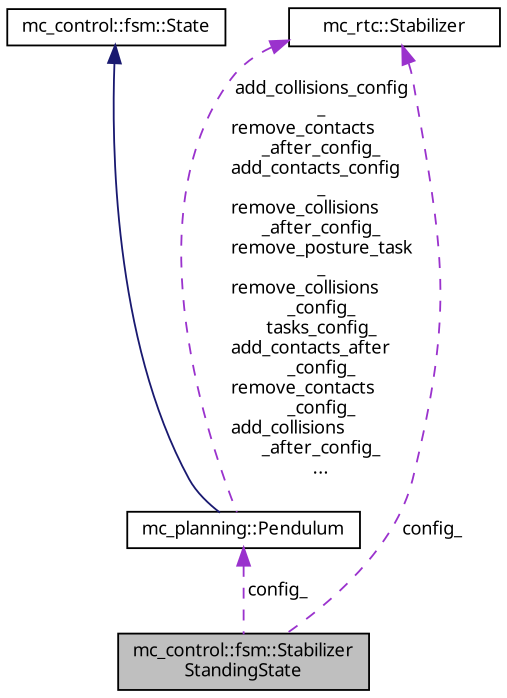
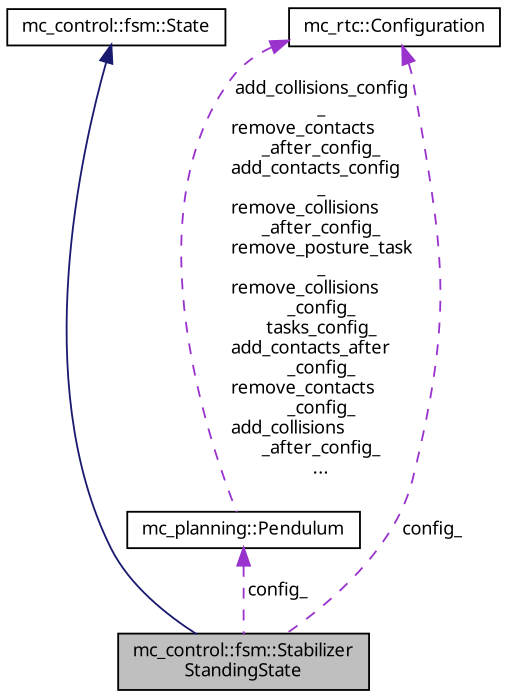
node "mc_rtc::Stabilizer": label "mc_rtc::Stabilizer" -> "mc_rtc::Configuration"
edge "mc_planning::Pendulum" -> "mc_control::fsm::State": now "mc_control::fsm::Stabilizer StandingState" -> "mc_control::fsm::State"
